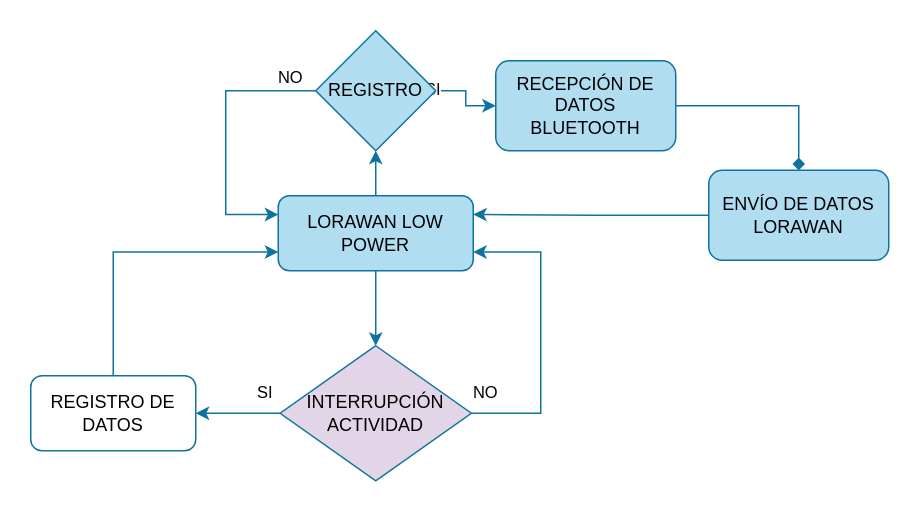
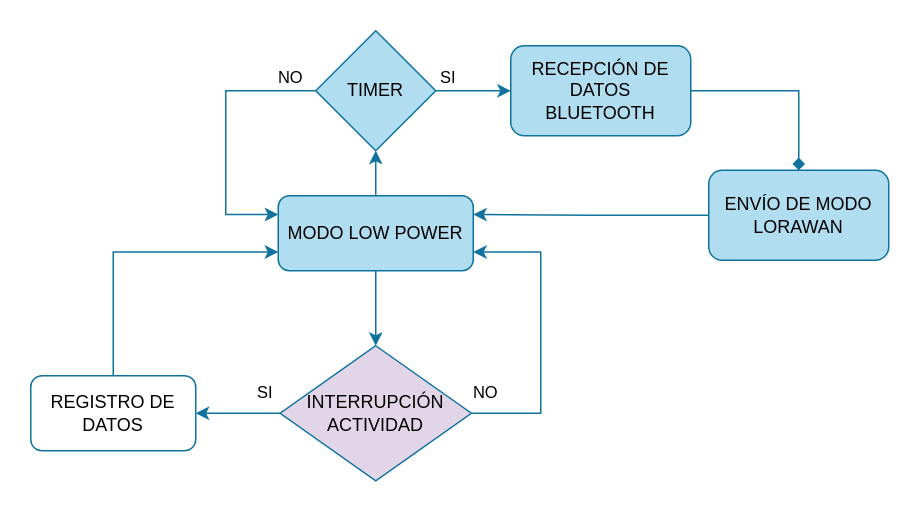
node "REGISTRO": label "REGISTRO" -> "TIMER"
node "RECEPCIÓN DE DATOS BLUETOOTH": moved (586, 106) -> (601, 91)
node "ENVÍO DE DATOS LORAWAN": label "ENVÍO DE DATOS LORAWAN" -> "ENVÍO DE MODO LORAWAN"
node "LORAWAN LOW POWER": label "LORAWAN LOW POWER" -> "MODO LOW POWER"
